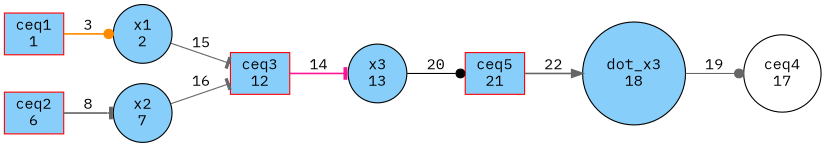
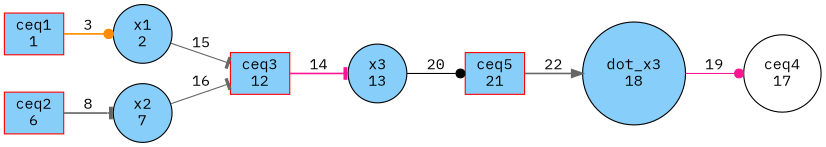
edge "dot_x3 18" -> "ceq4 17": color gray40 -> deeppink
